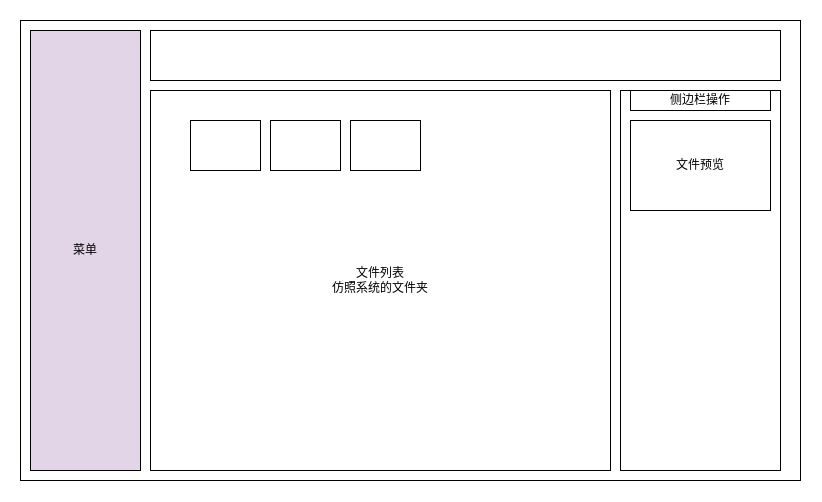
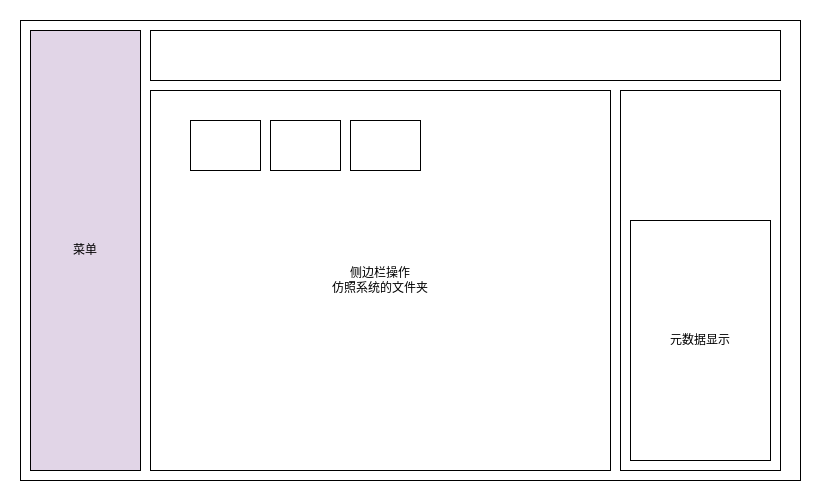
node "侧边栏操作": removed
node "文件预览": removed
node "文件列表 仿照系统的文件夹": label "文件列表 仿照系统的文件夹" -> "侧边栏操作 仿照系统的文件夹"
node "元数据显示": added
